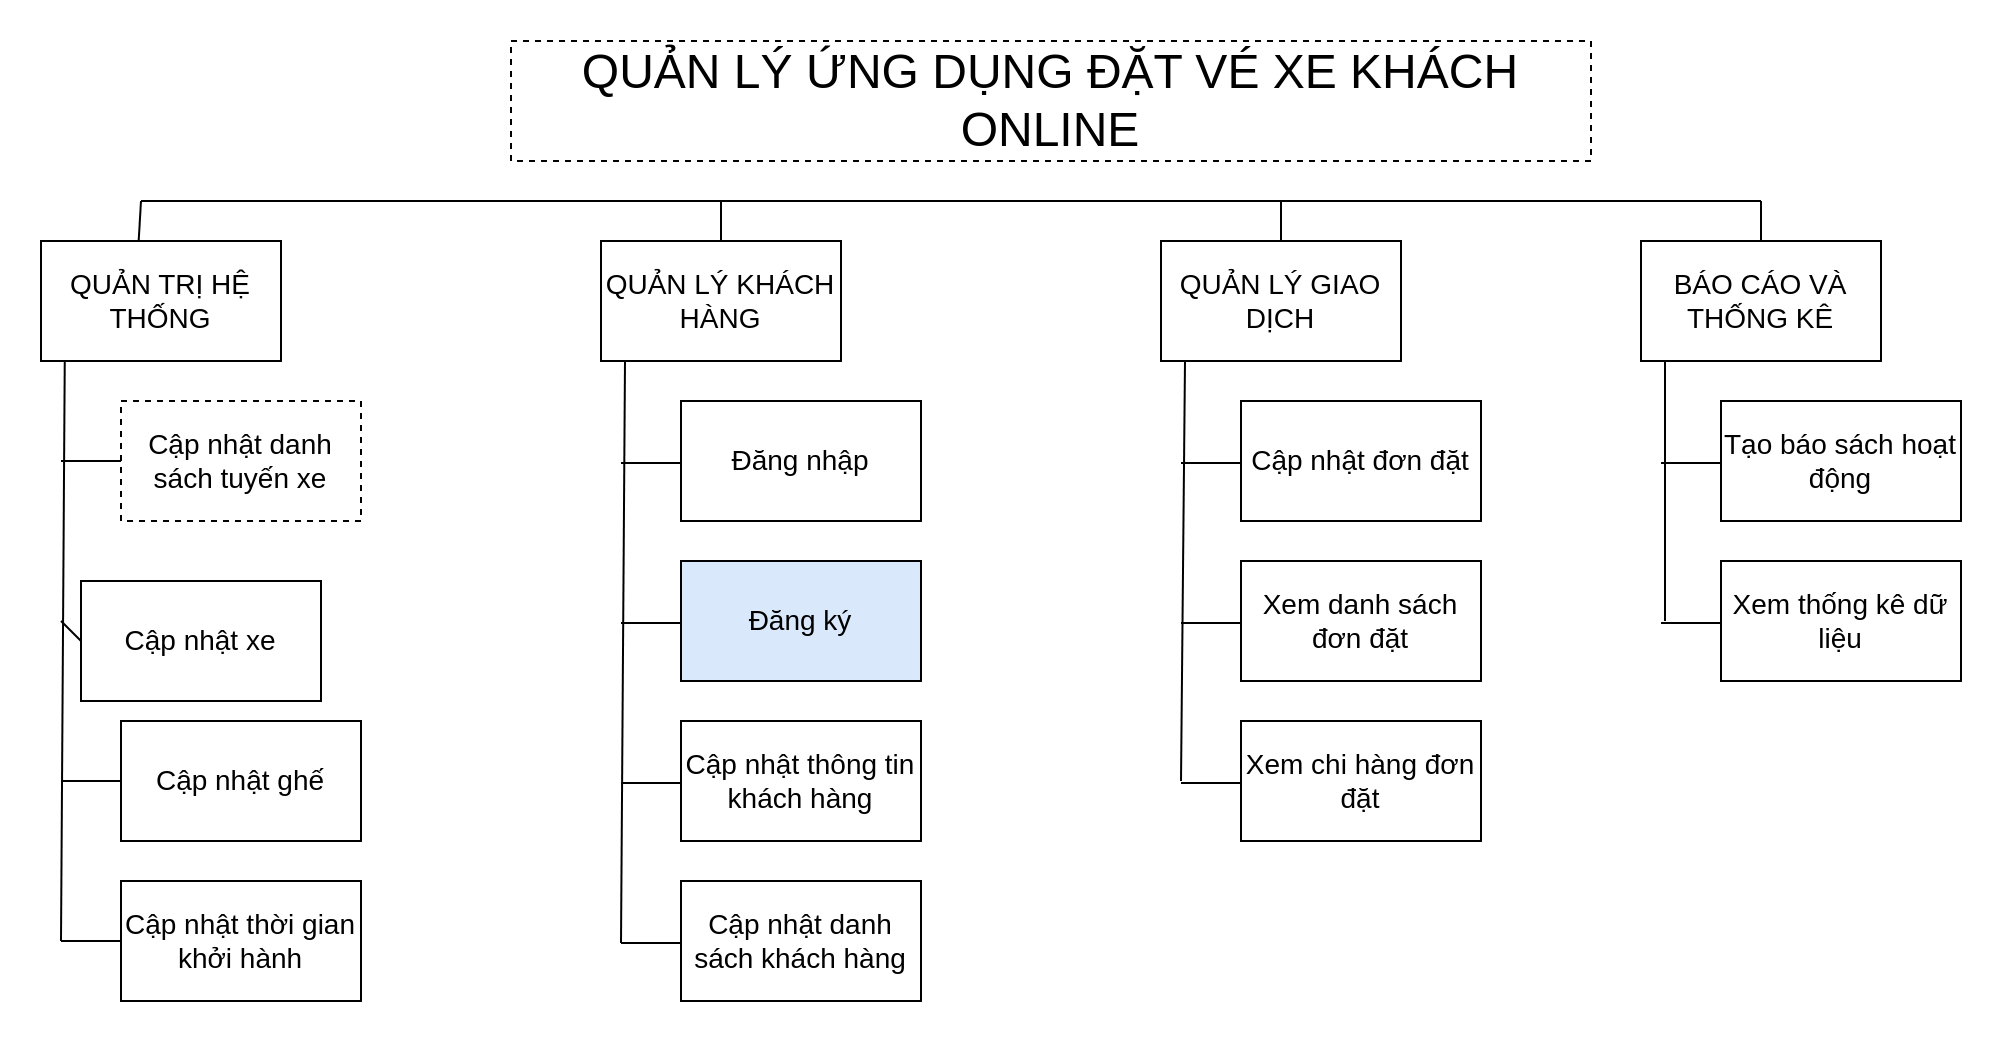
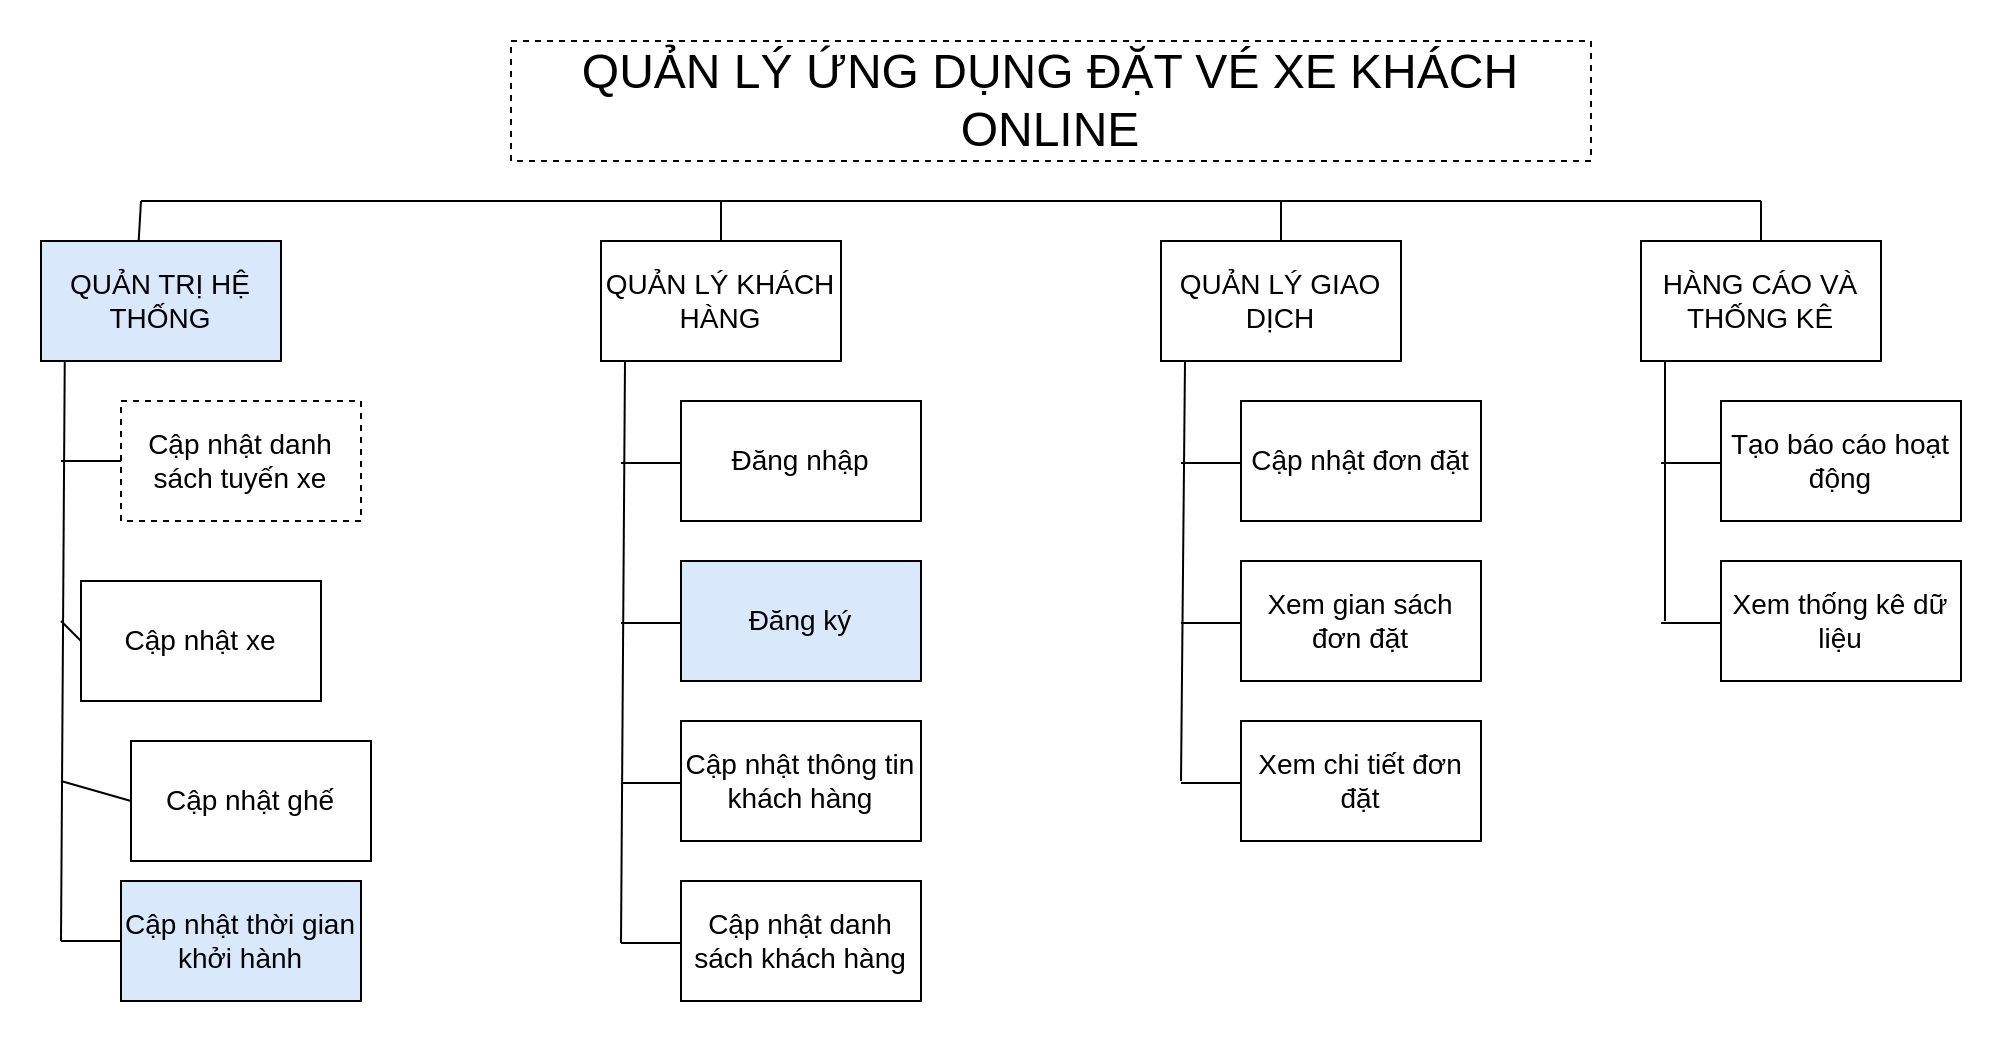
node "QUẢN TRỊ HỆ THỐNG": fillcolor #ffffff -> #dae8fc
node "BÁO CÁO VÀ THỐNG KÊ": label "BÁO CÁO VÀ THỐNG KÊ" -> "HÀNG CÁO VÀ THỐNG KÊ"
node "Tạo báo sách hoạt động": label "Tạo báo sách hoạt động" -> "Tạo báo cáo hoạt động"
node "Xem danh sách đơn đặt": label "Xem danh sách đơn đặt" -> "Xem gian sách đơn đặt"
node "Cập nhật ghế": moved (241, 781) -> (251, 801)
node "Xem chi hàng đơn đặt": label "Xem chi hàng đơn đặt" -> "Xem chi tiết đơn đặt"
node "Cập nhật thời gian khởi hành": fillcolor #ffffff -> #dae8fc
